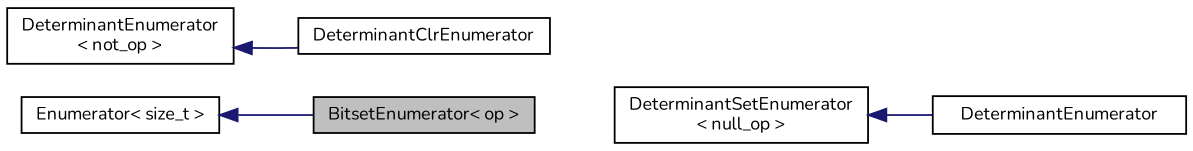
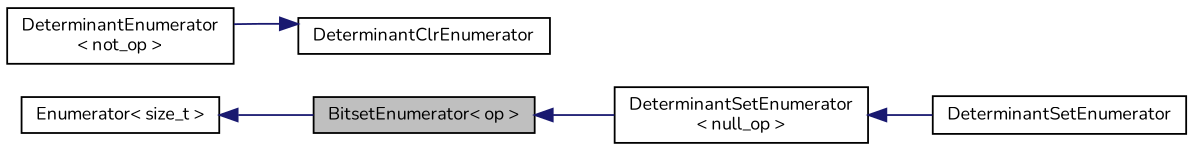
edge "DeterminantClrEnumerator" -> "DeterminantEnumerator < not_op >": reversed
edge "DeterminantSetEnumerator < null_op >" -> "BitsetEnumerator< op >": added
node "DeterminantEnumerator": label "DeterminantEnumerator" -> "DeterminantSetEnumerator"
